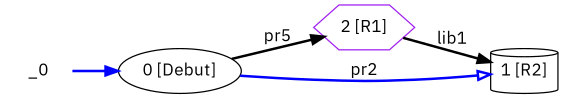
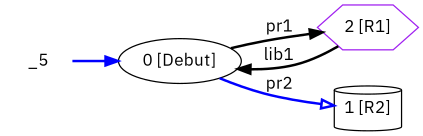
edge "0 [Debut]" -> "2 [R1]": label "pr5" -> "pr1"
edge "2 [R1]" -> "1 [R2]": now "2 [R1]" -> "0 [Debut]"
node "_0": label "_0" -> "_5"
